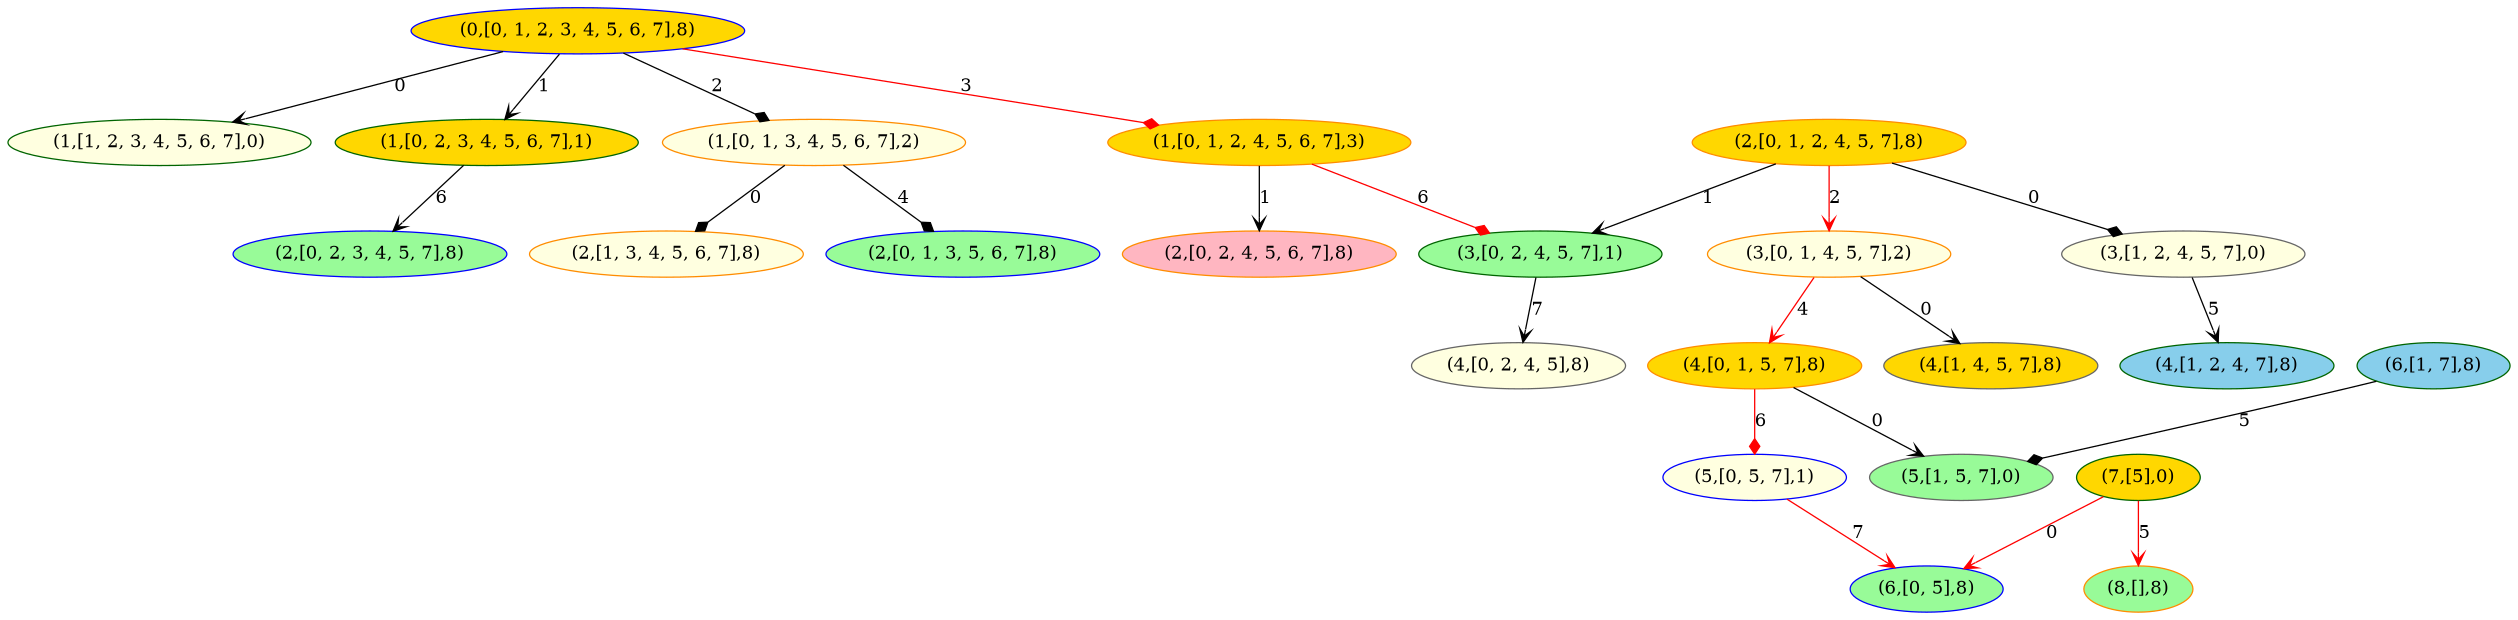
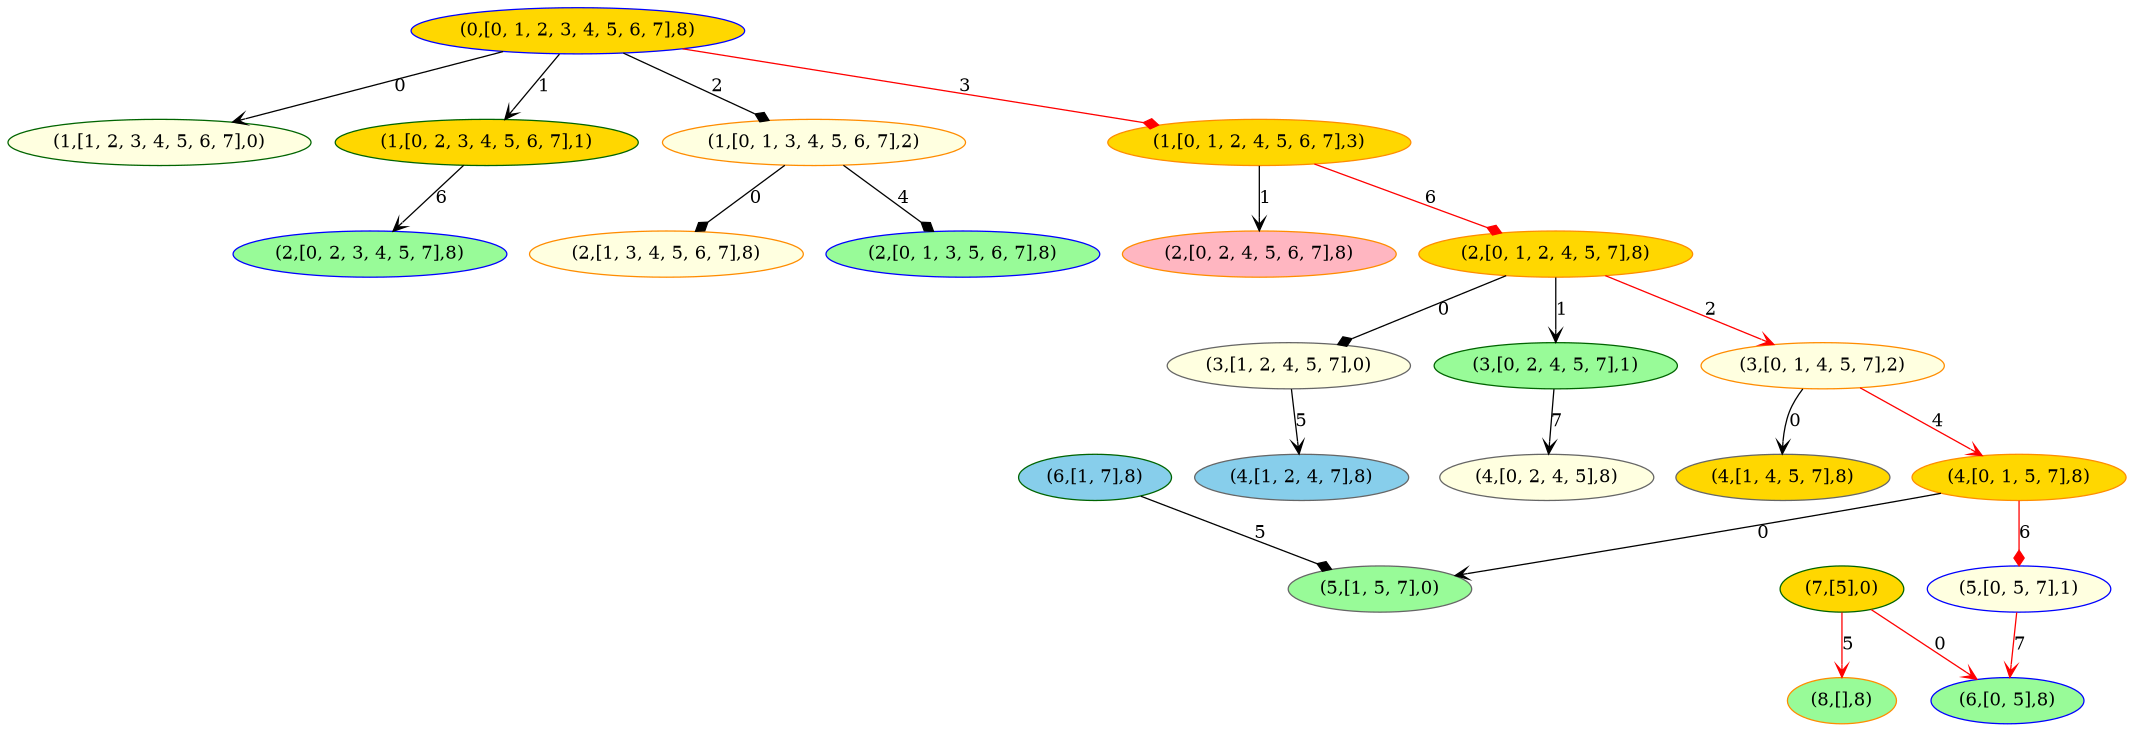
edge "(1,[0, 1, 2, 4, 5, 6, 7],3)" -> "(3,[0, 2, 4, 5, 7],1)": now "(1,[0, 1, 2, 4, 5, 6, 7],3)" -> "(2,[0, 1, 2, 4, 5, 7],8)"
node "(4,[1, 2, 4, 7],8)": color darkgreen -> gray40
